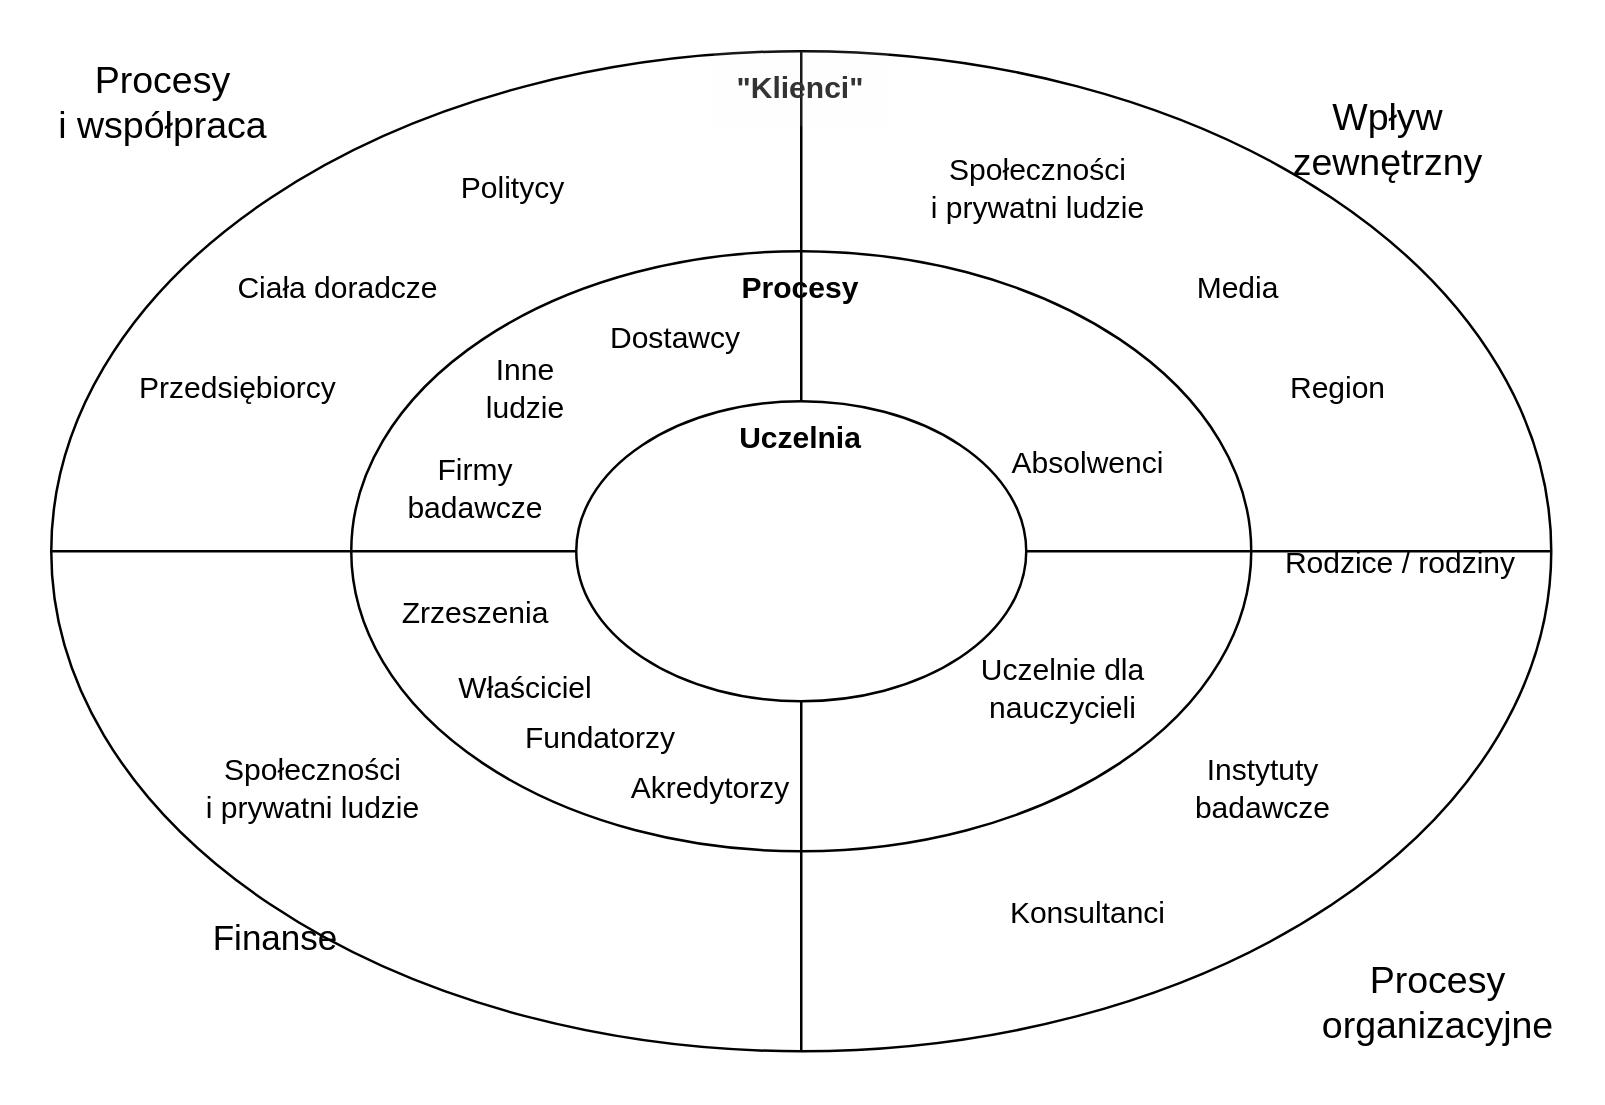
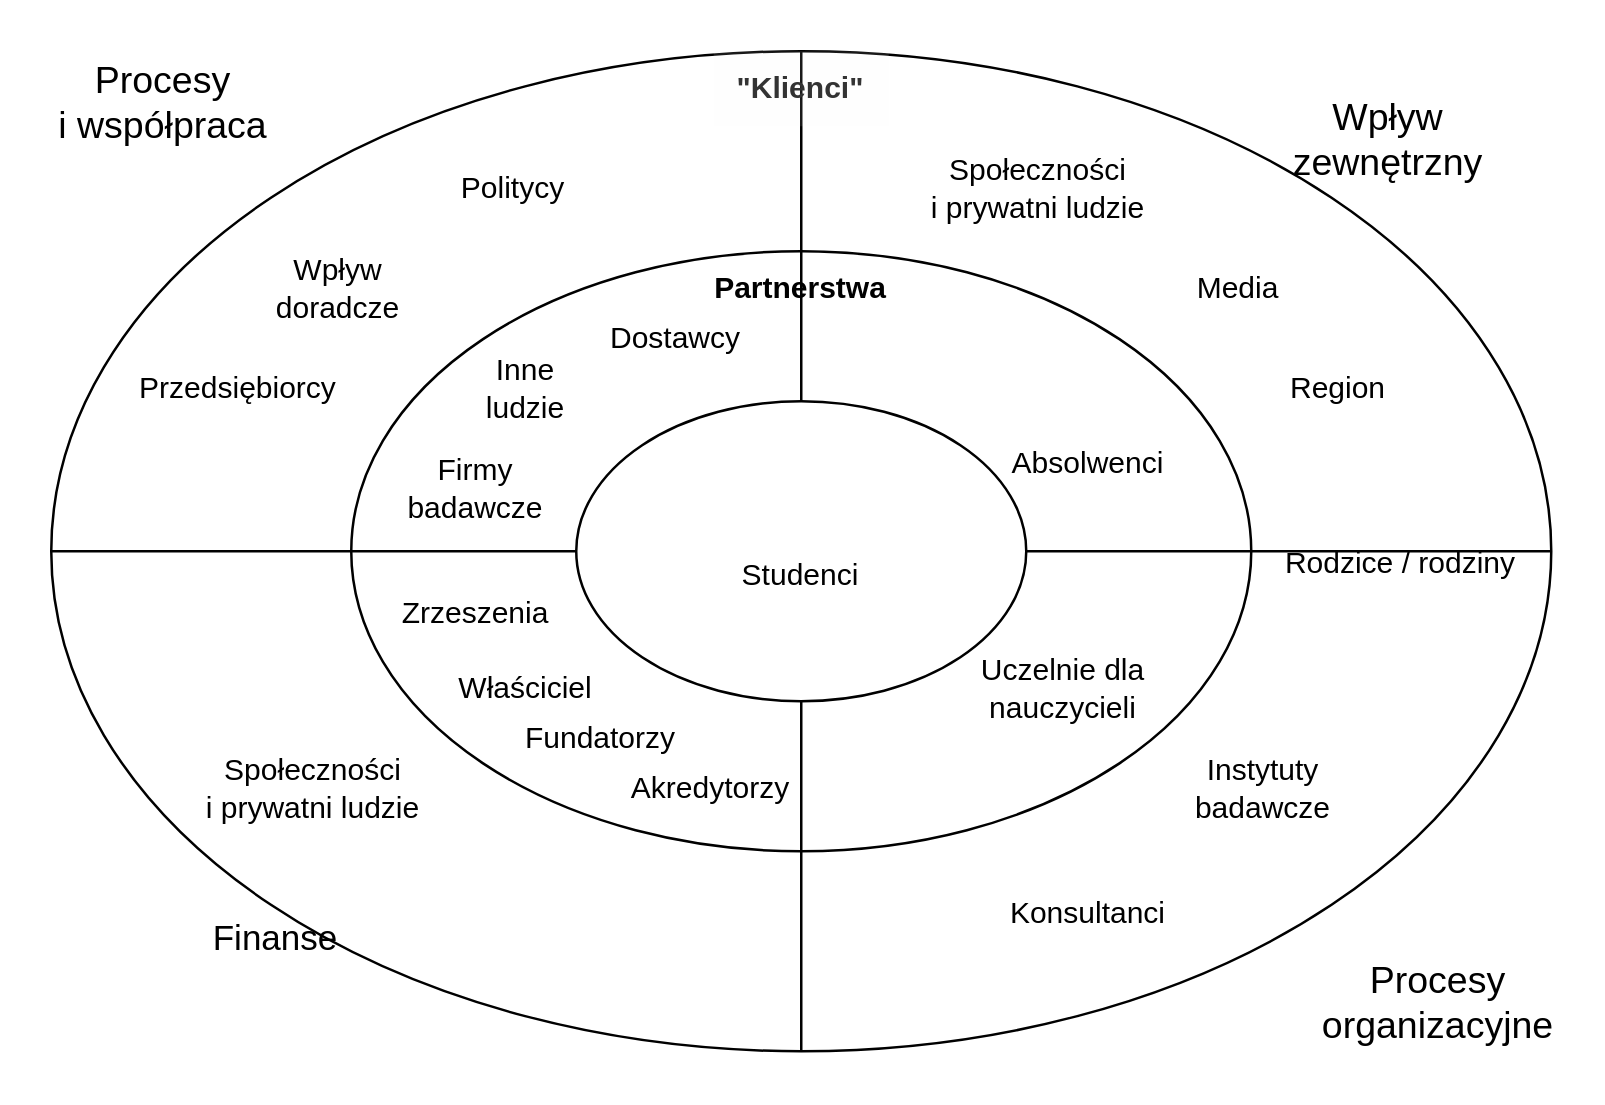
node "Ciała doradcze": label "Ciała doradcze" -> "Wpływ doradcze"
node "Procesy": label "Procesy" -> "Partnerstwa"
node "Uczelnia": removed
node "Studenci": added
